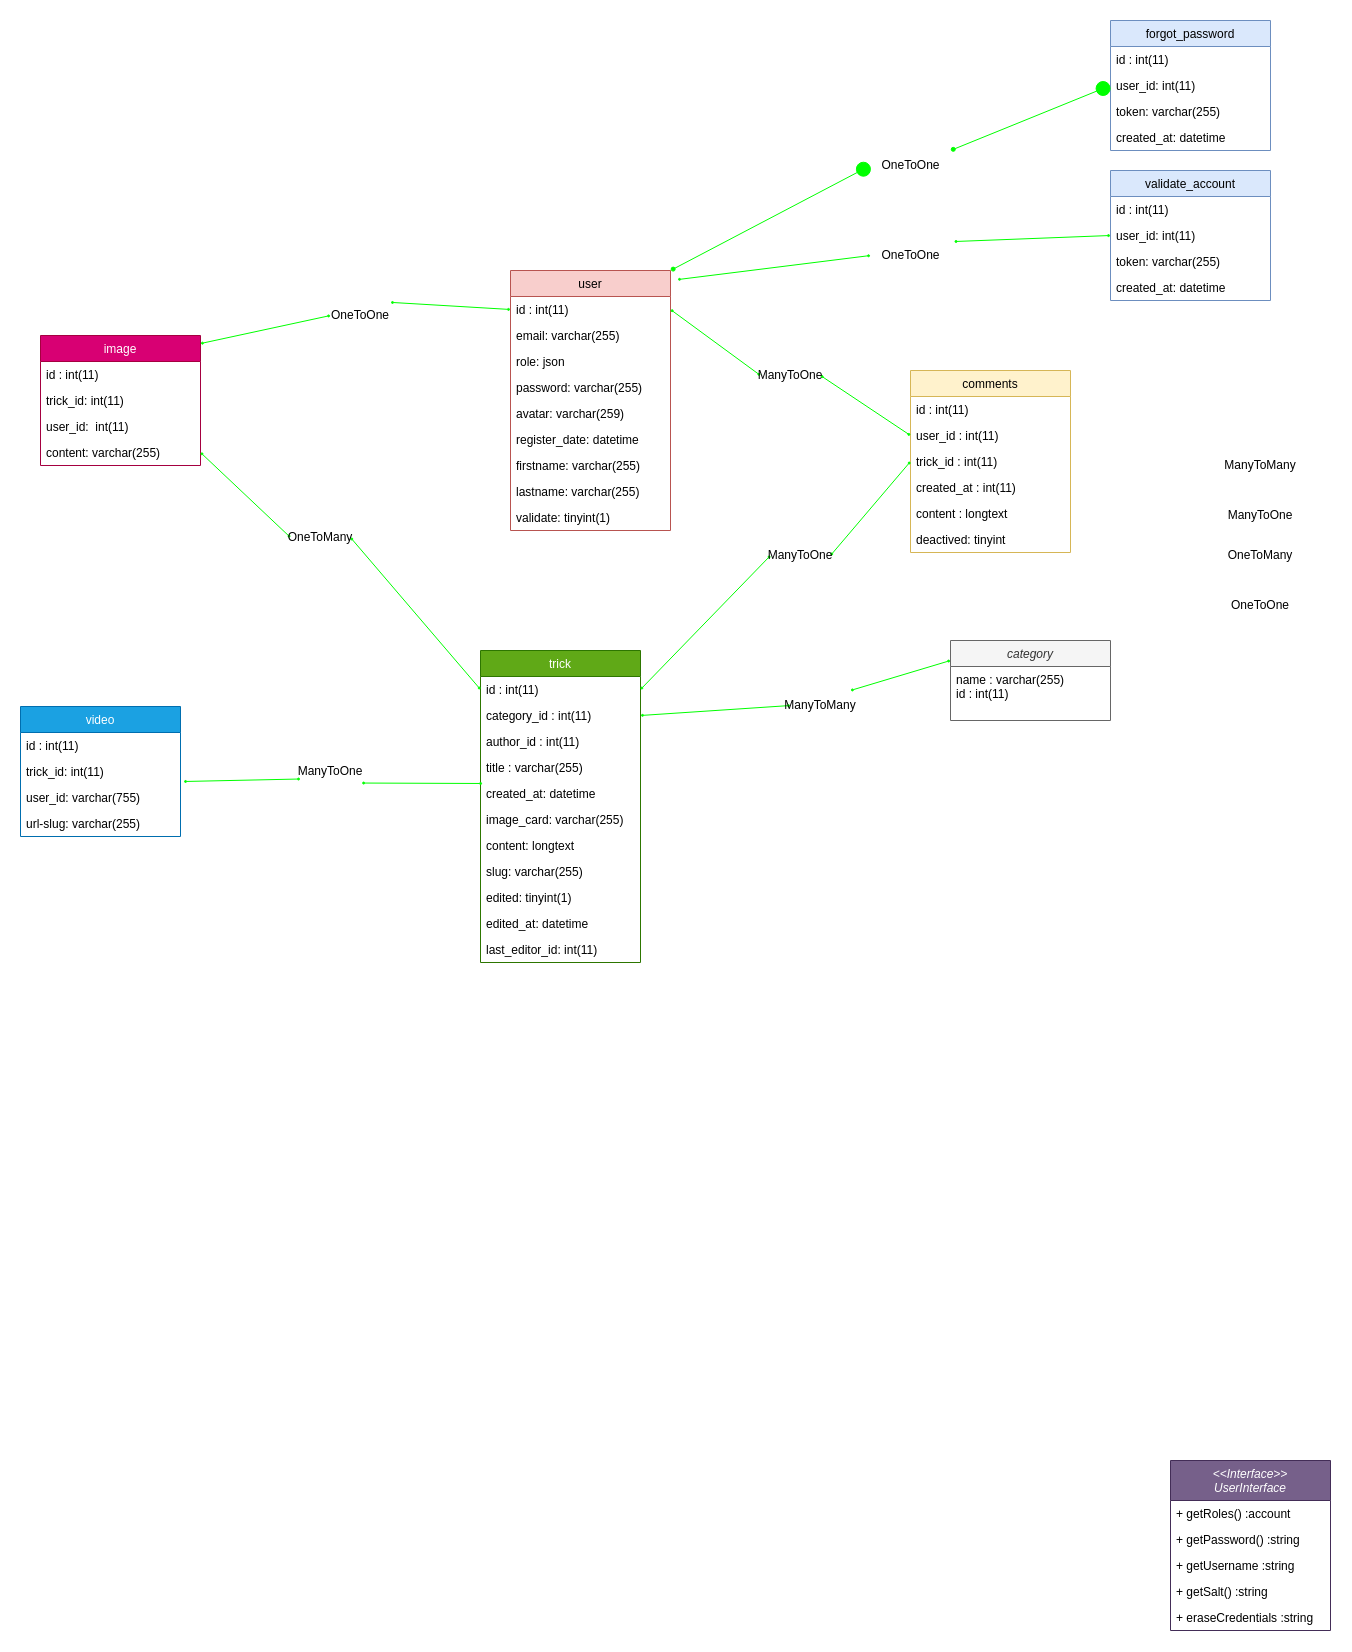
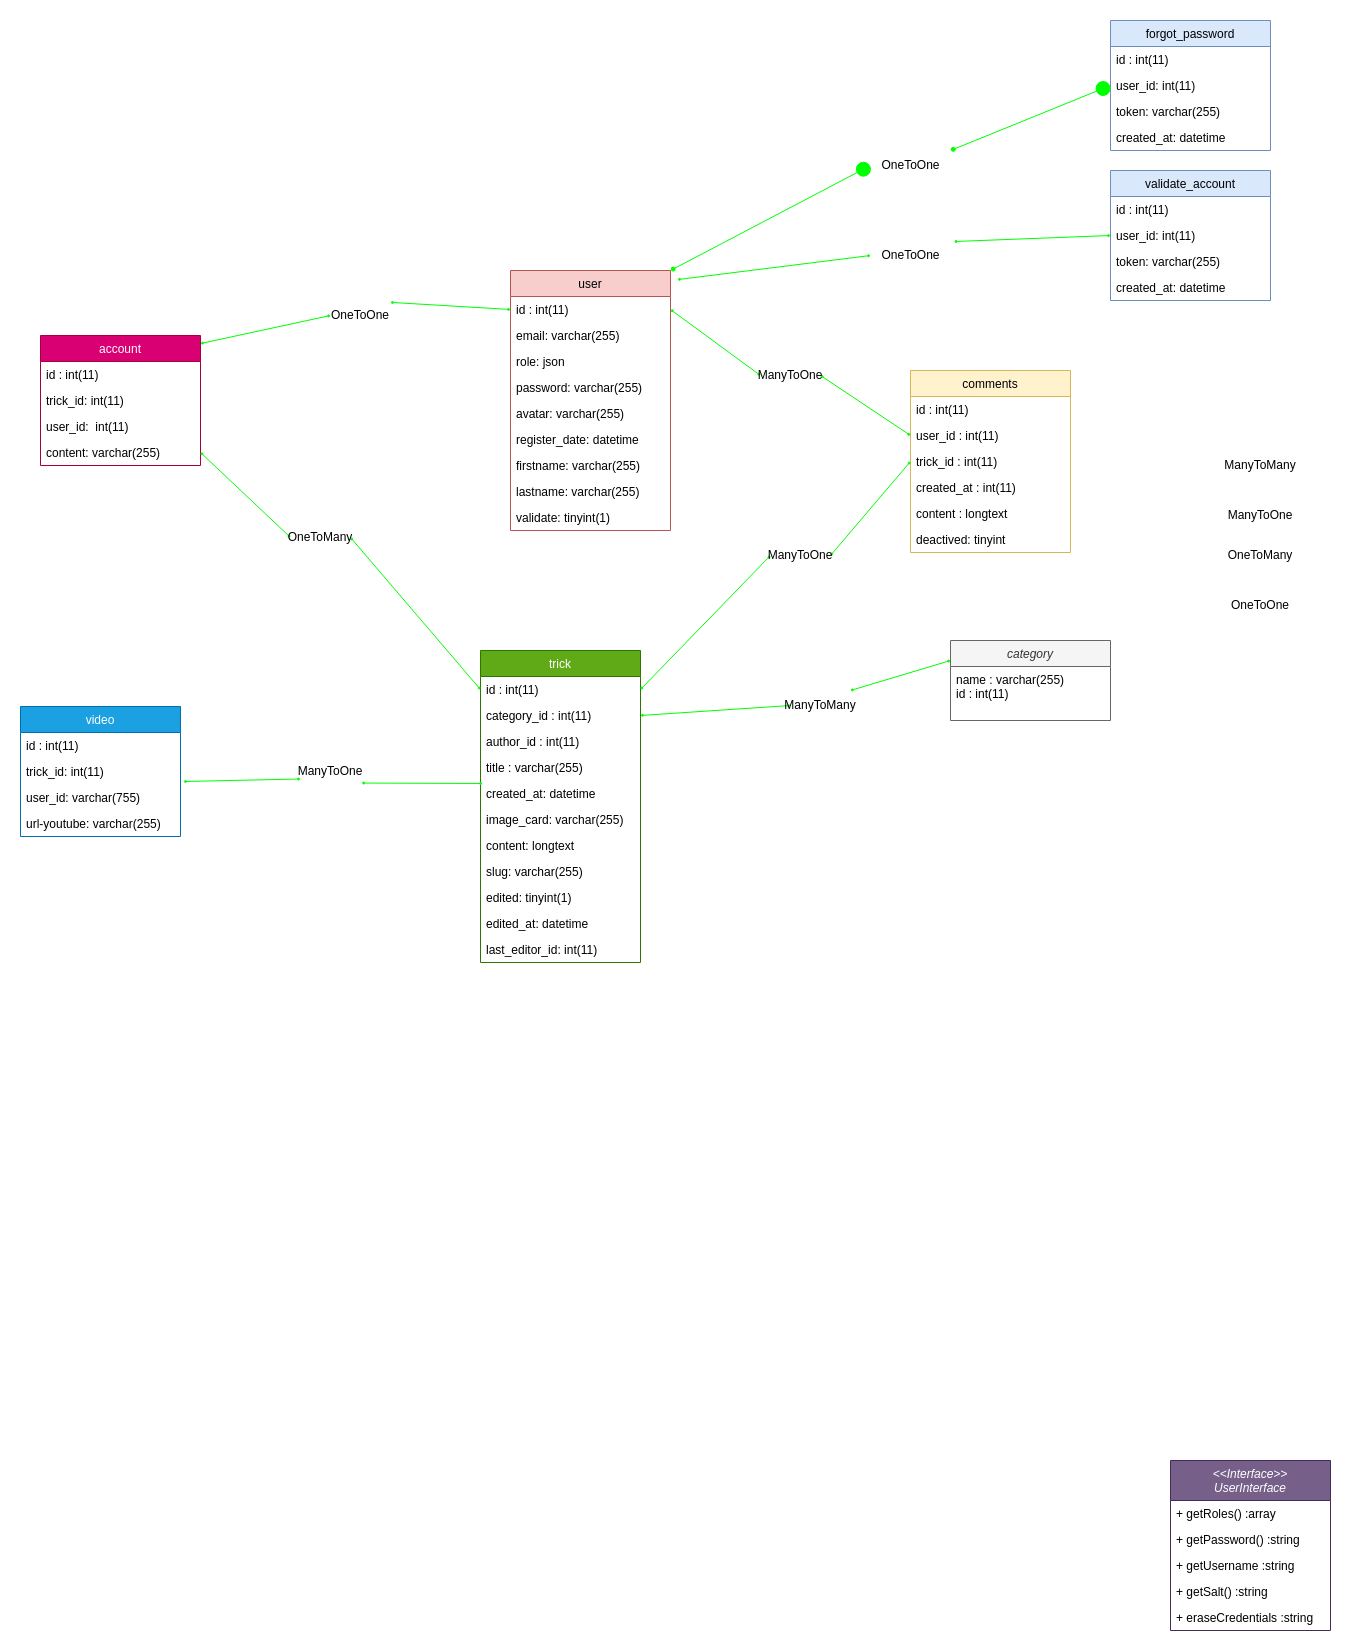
node "image": label "image" -> "account"
node "avatar: varchar(259)": label "avatar: varchar(259)" -> "avatar: varchar(255)"
node "url-slug: varchar(255)": label "url-slug: varchar(255)" -> "url-youtube: varchar(255)"
node "+ getRoles() :account": label "+ getRoles() :account" -> "+ getRoles() :array"
